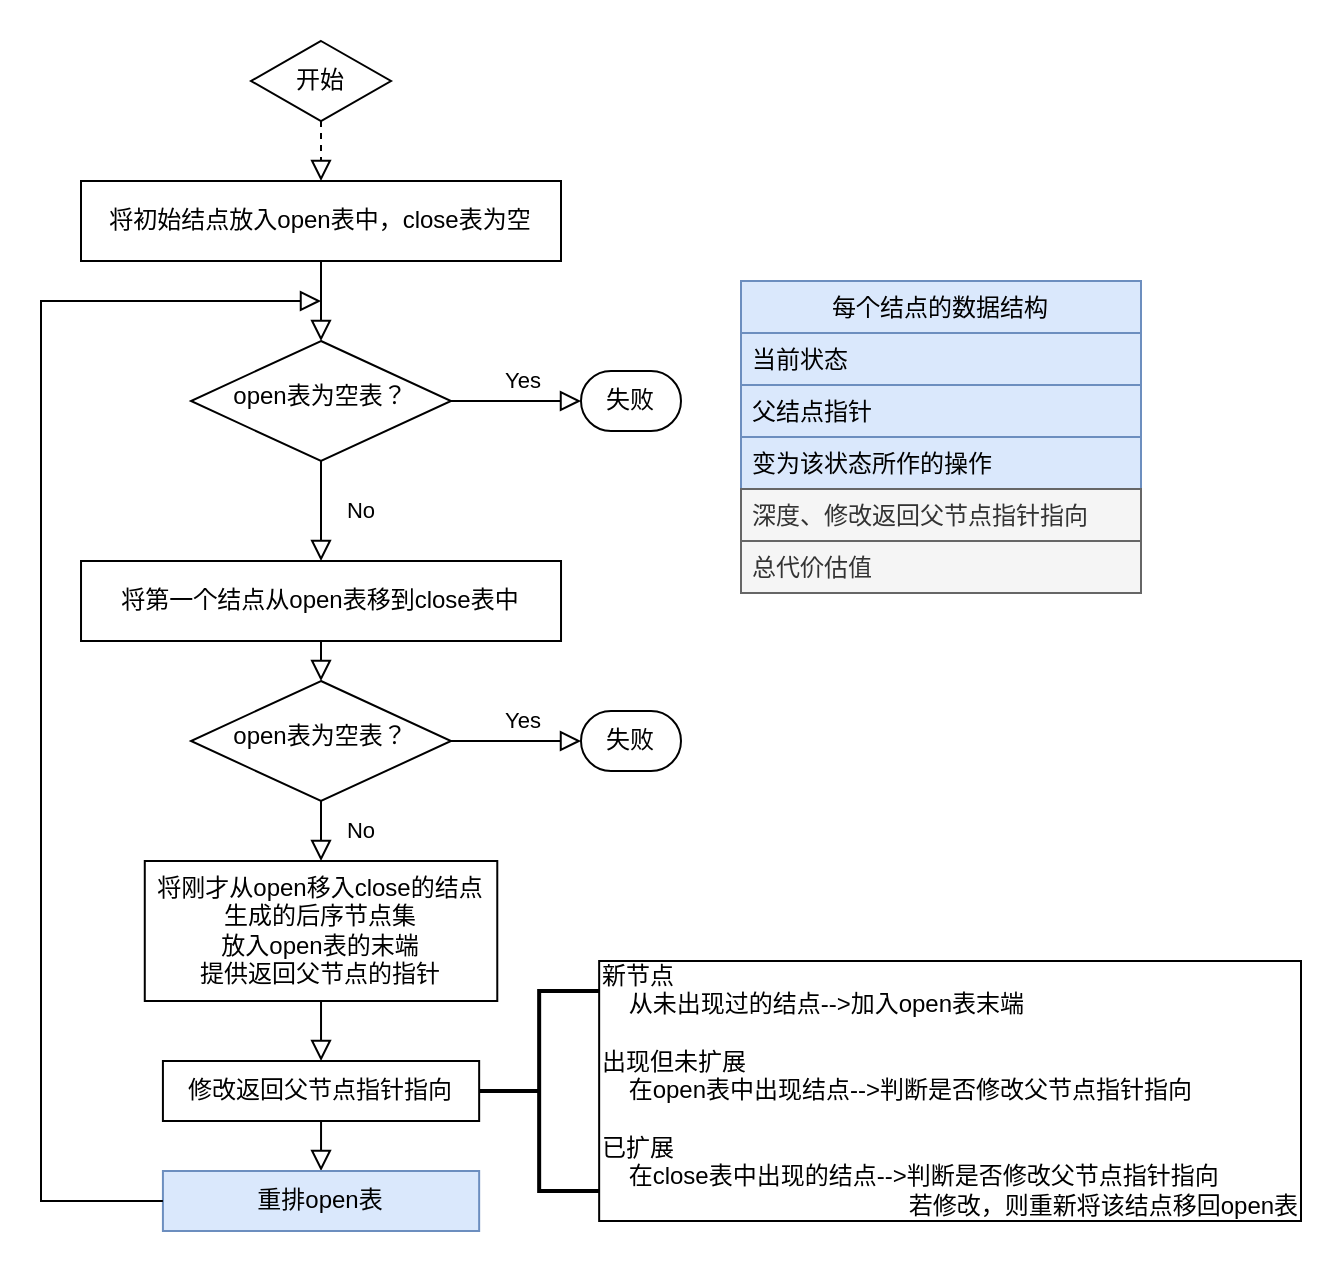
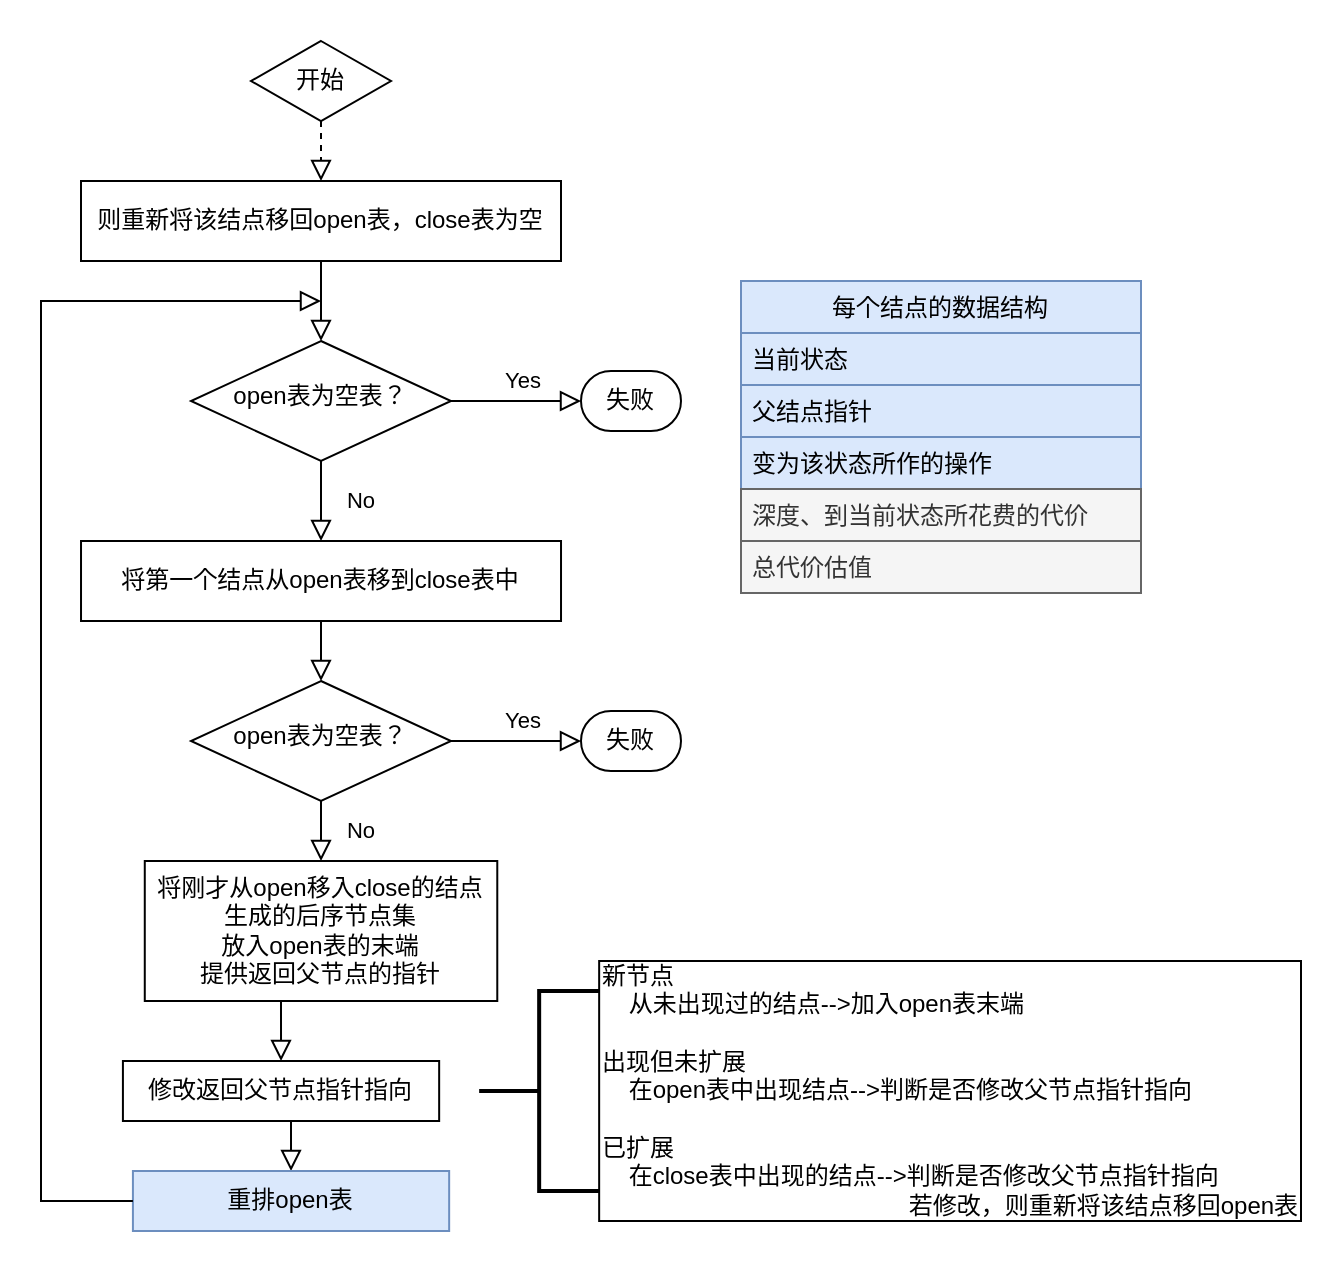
node "将初始结点放入open表中，close表为空": label "将初始结点放入open表中，close表为空" -> "则重新将该结点移回open表，close表为空"
node "深度、修改返回父节点指针指向": label "深度、修改返回父节点指针指向" -> "深度、到当前状态所花费的代价"
node "将第一个结点从open表移到close表中": moved (321, 601) -> (321, 581)
node "修改返回父节点指针指向": moved (321, 1091) -> (281, 1091)
node "重排open表": moved (321, 1201) -> (291, 1201)
